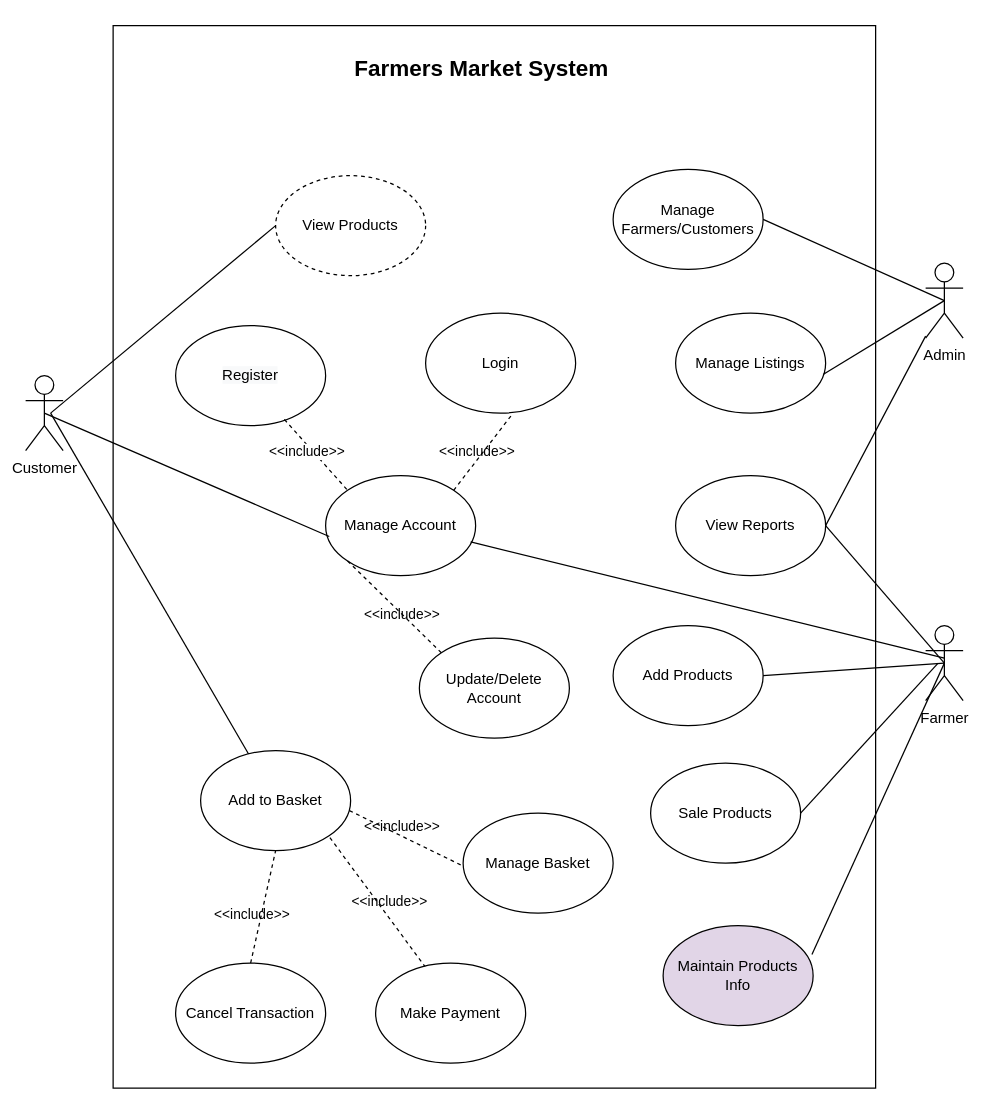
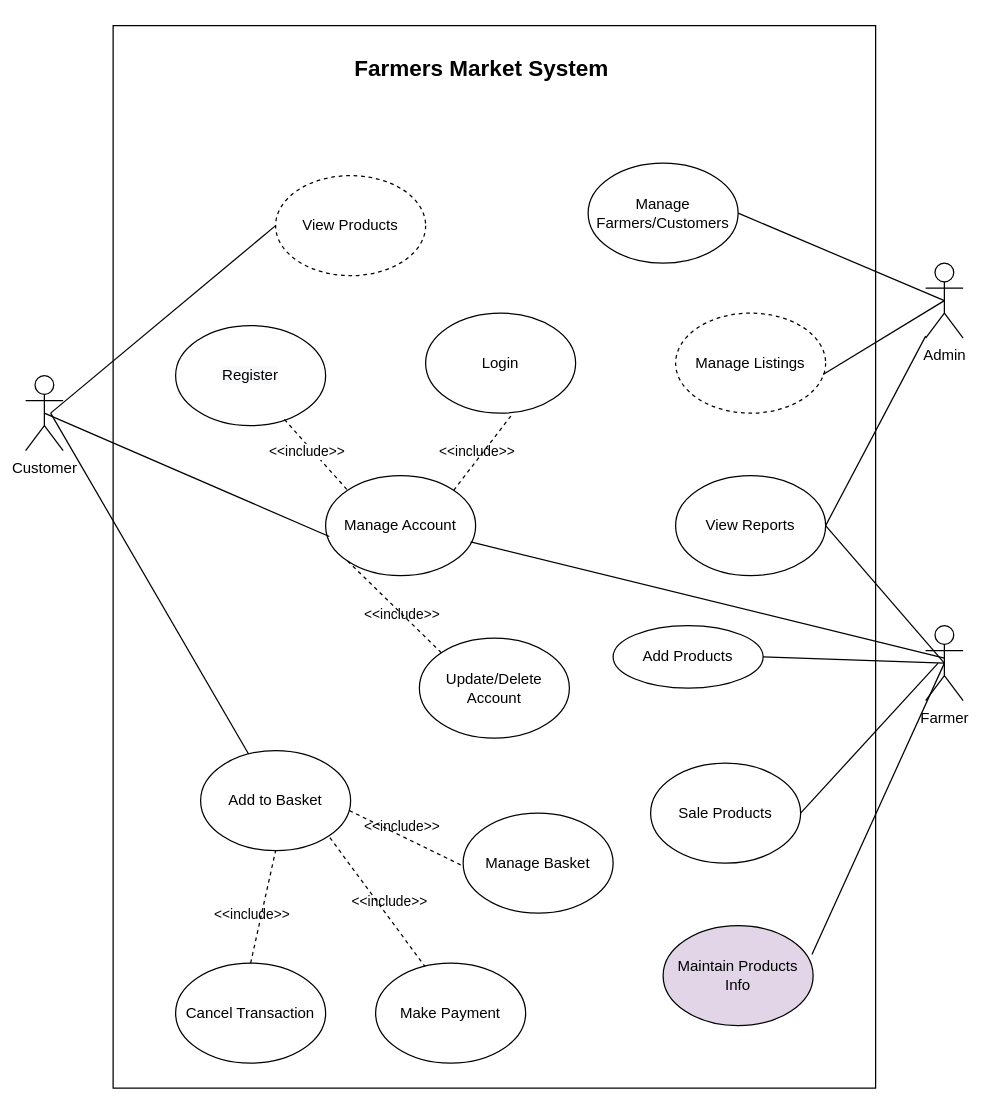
node "Manage Farmers/Customers": moved (688, 219) -> (663, 213)
node "Manage Listings": style solid -> dashed
node "Add Products": size 150x100 -> 150x63
